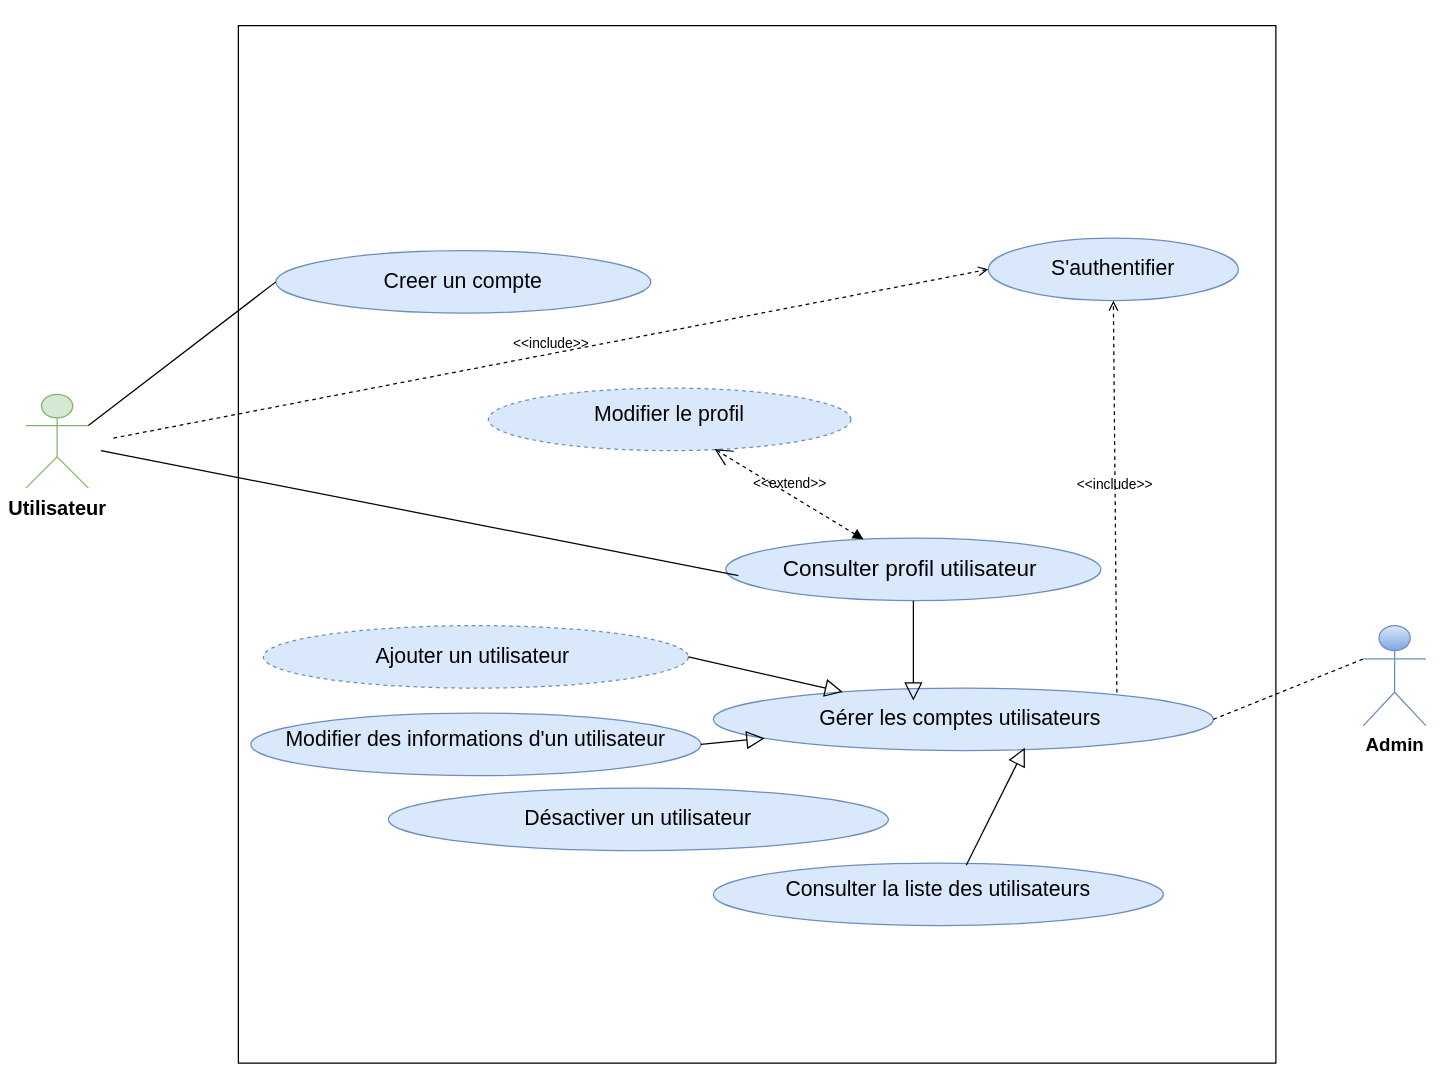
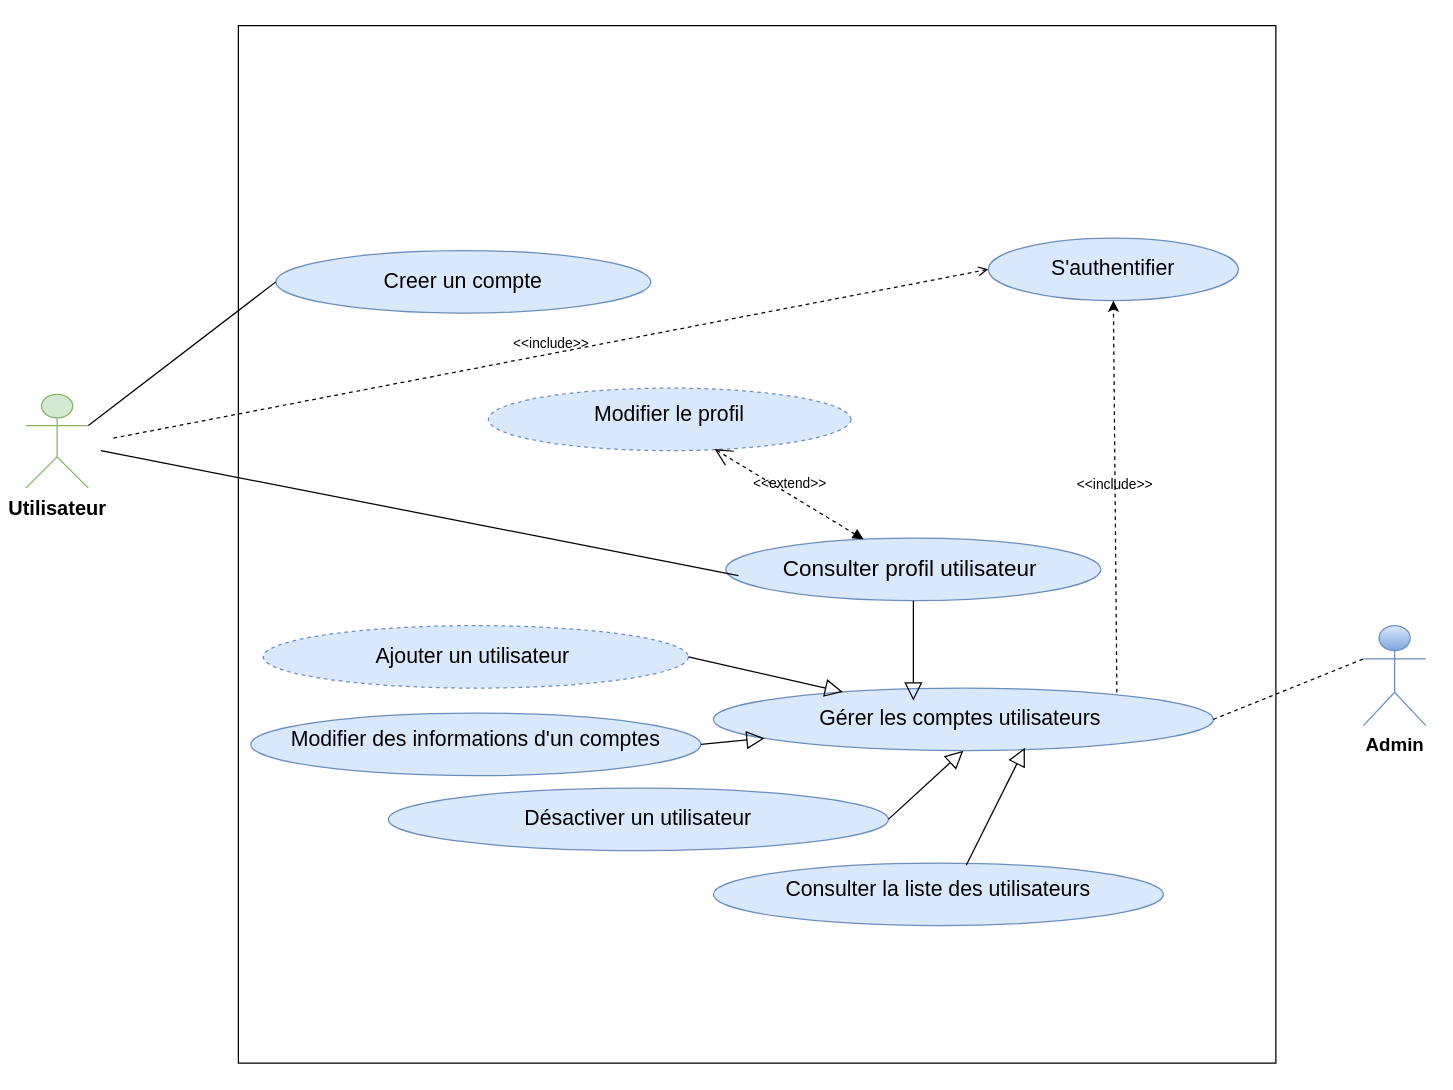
edge "Gérer les comptes utilisateurs" -> "S'authentifier": arrowhead open -> classic
node "Modifier des informations d'un utilisateur": label "Modifier des informations d'un utilisateur" -> "Modifier des informations d'un comptes"
edge "Désactiver un utilisateur" -> "Gérer les comptes utilisateurs": added
